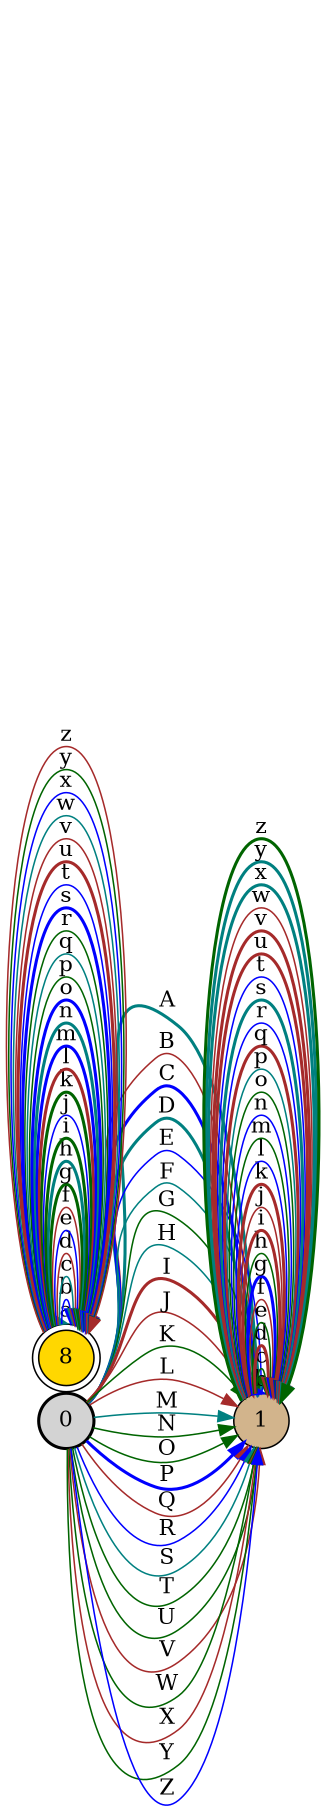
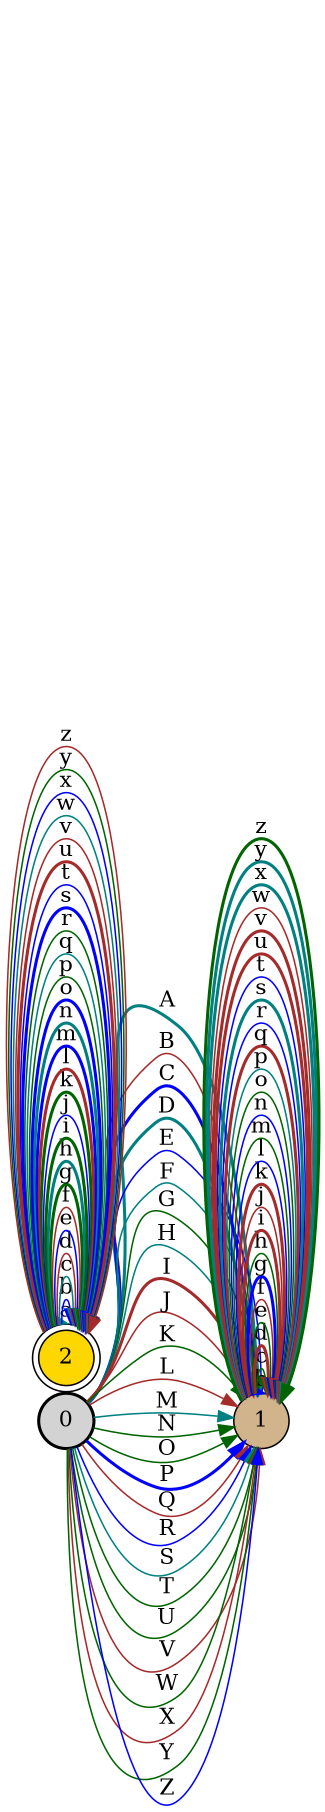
node "8": label "8" -> "2"
